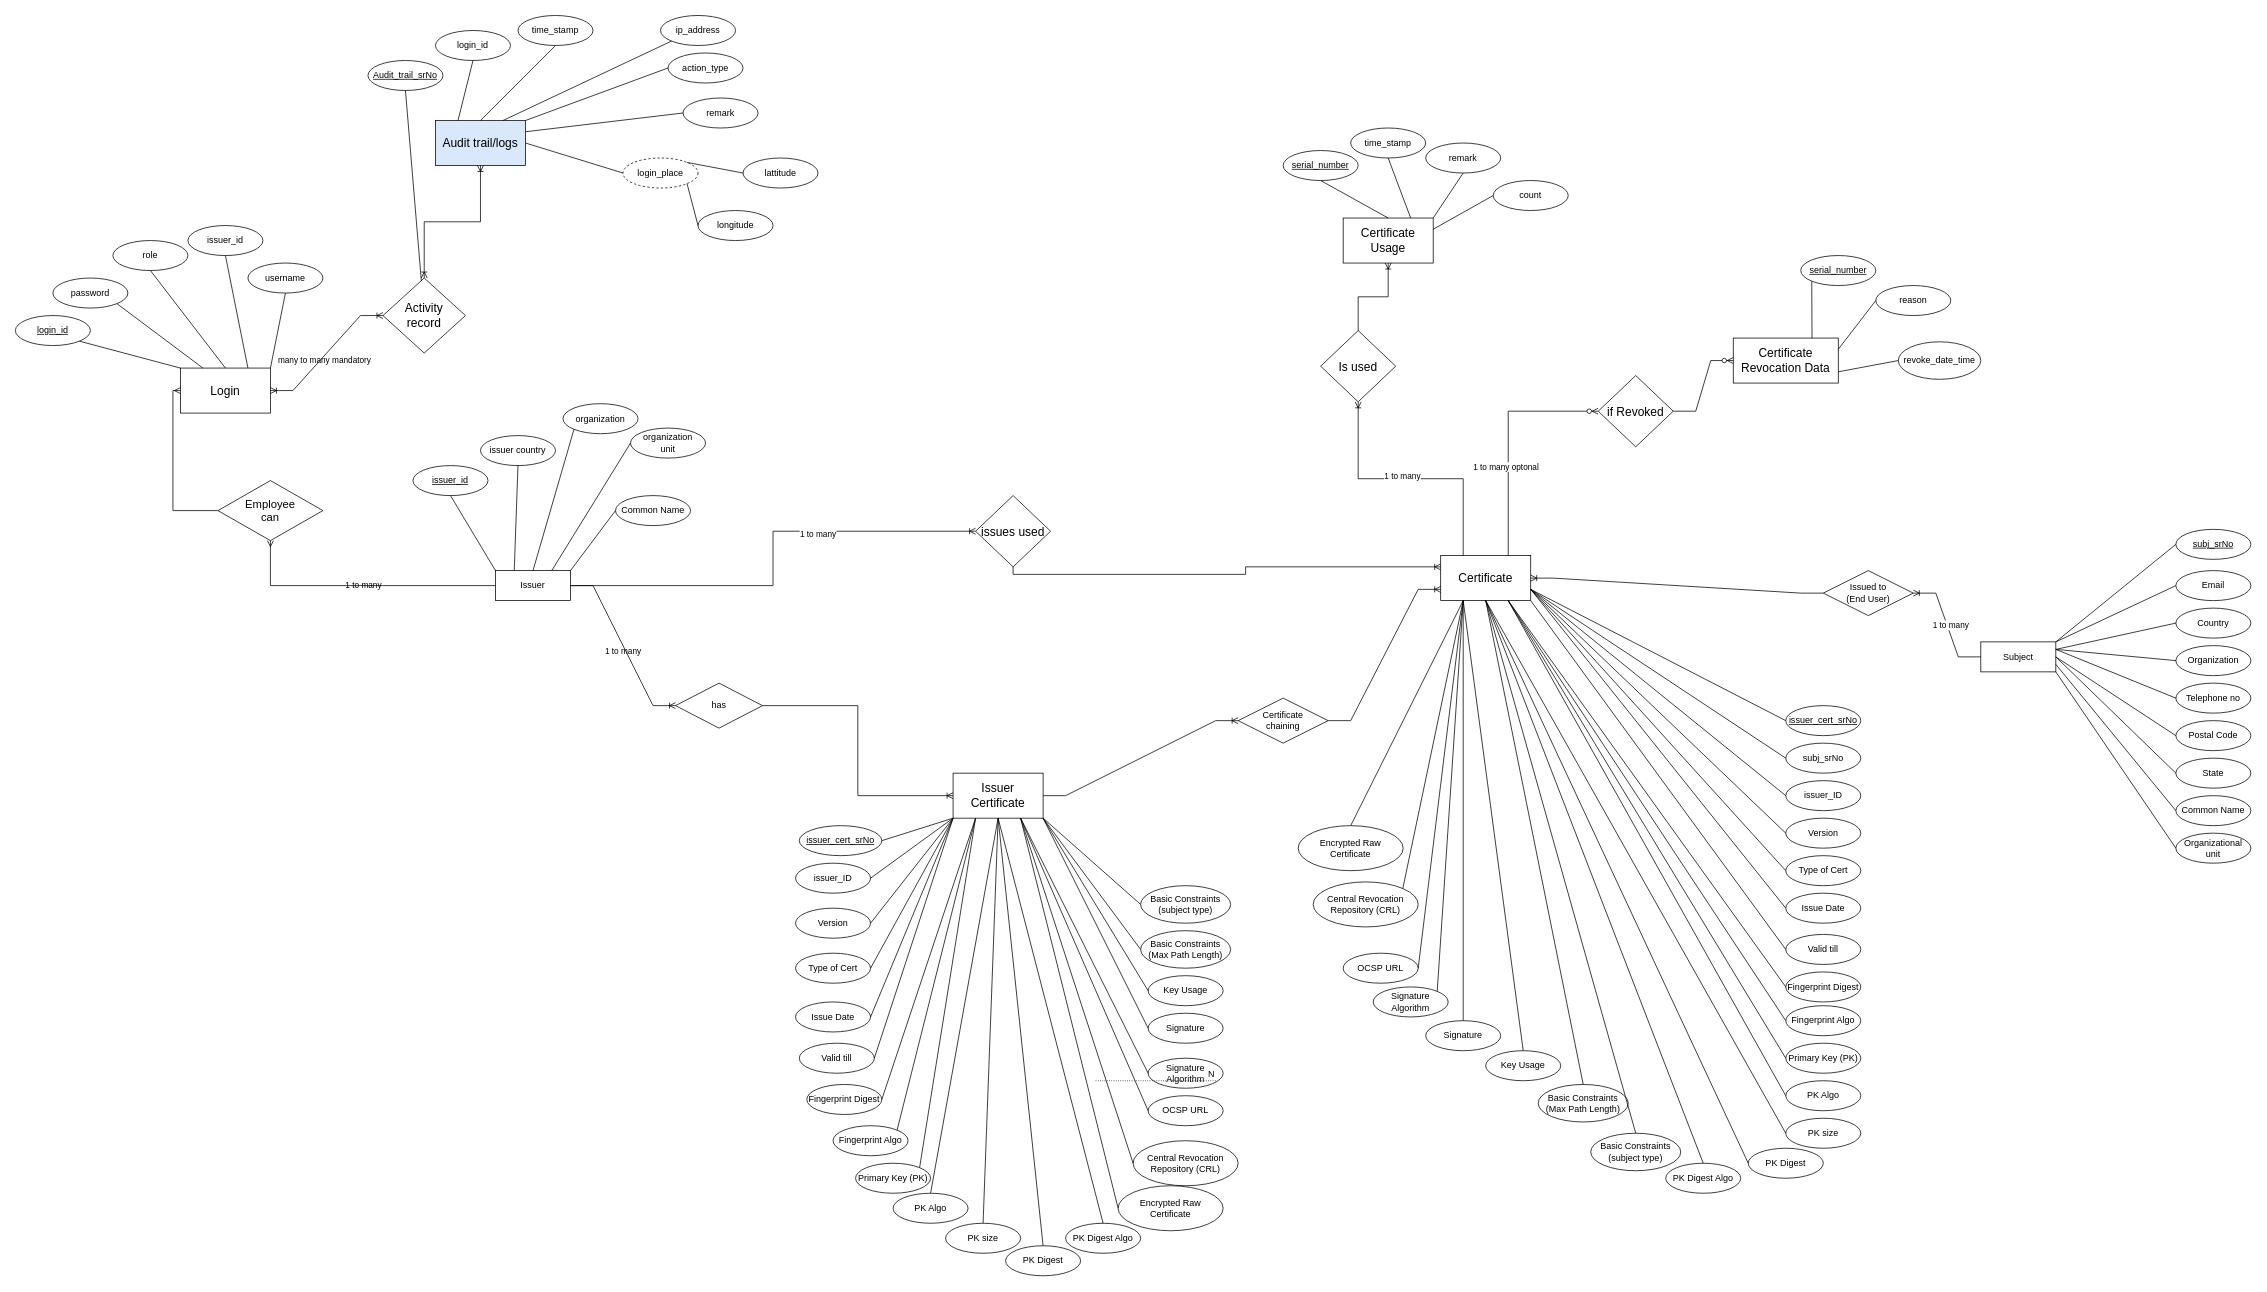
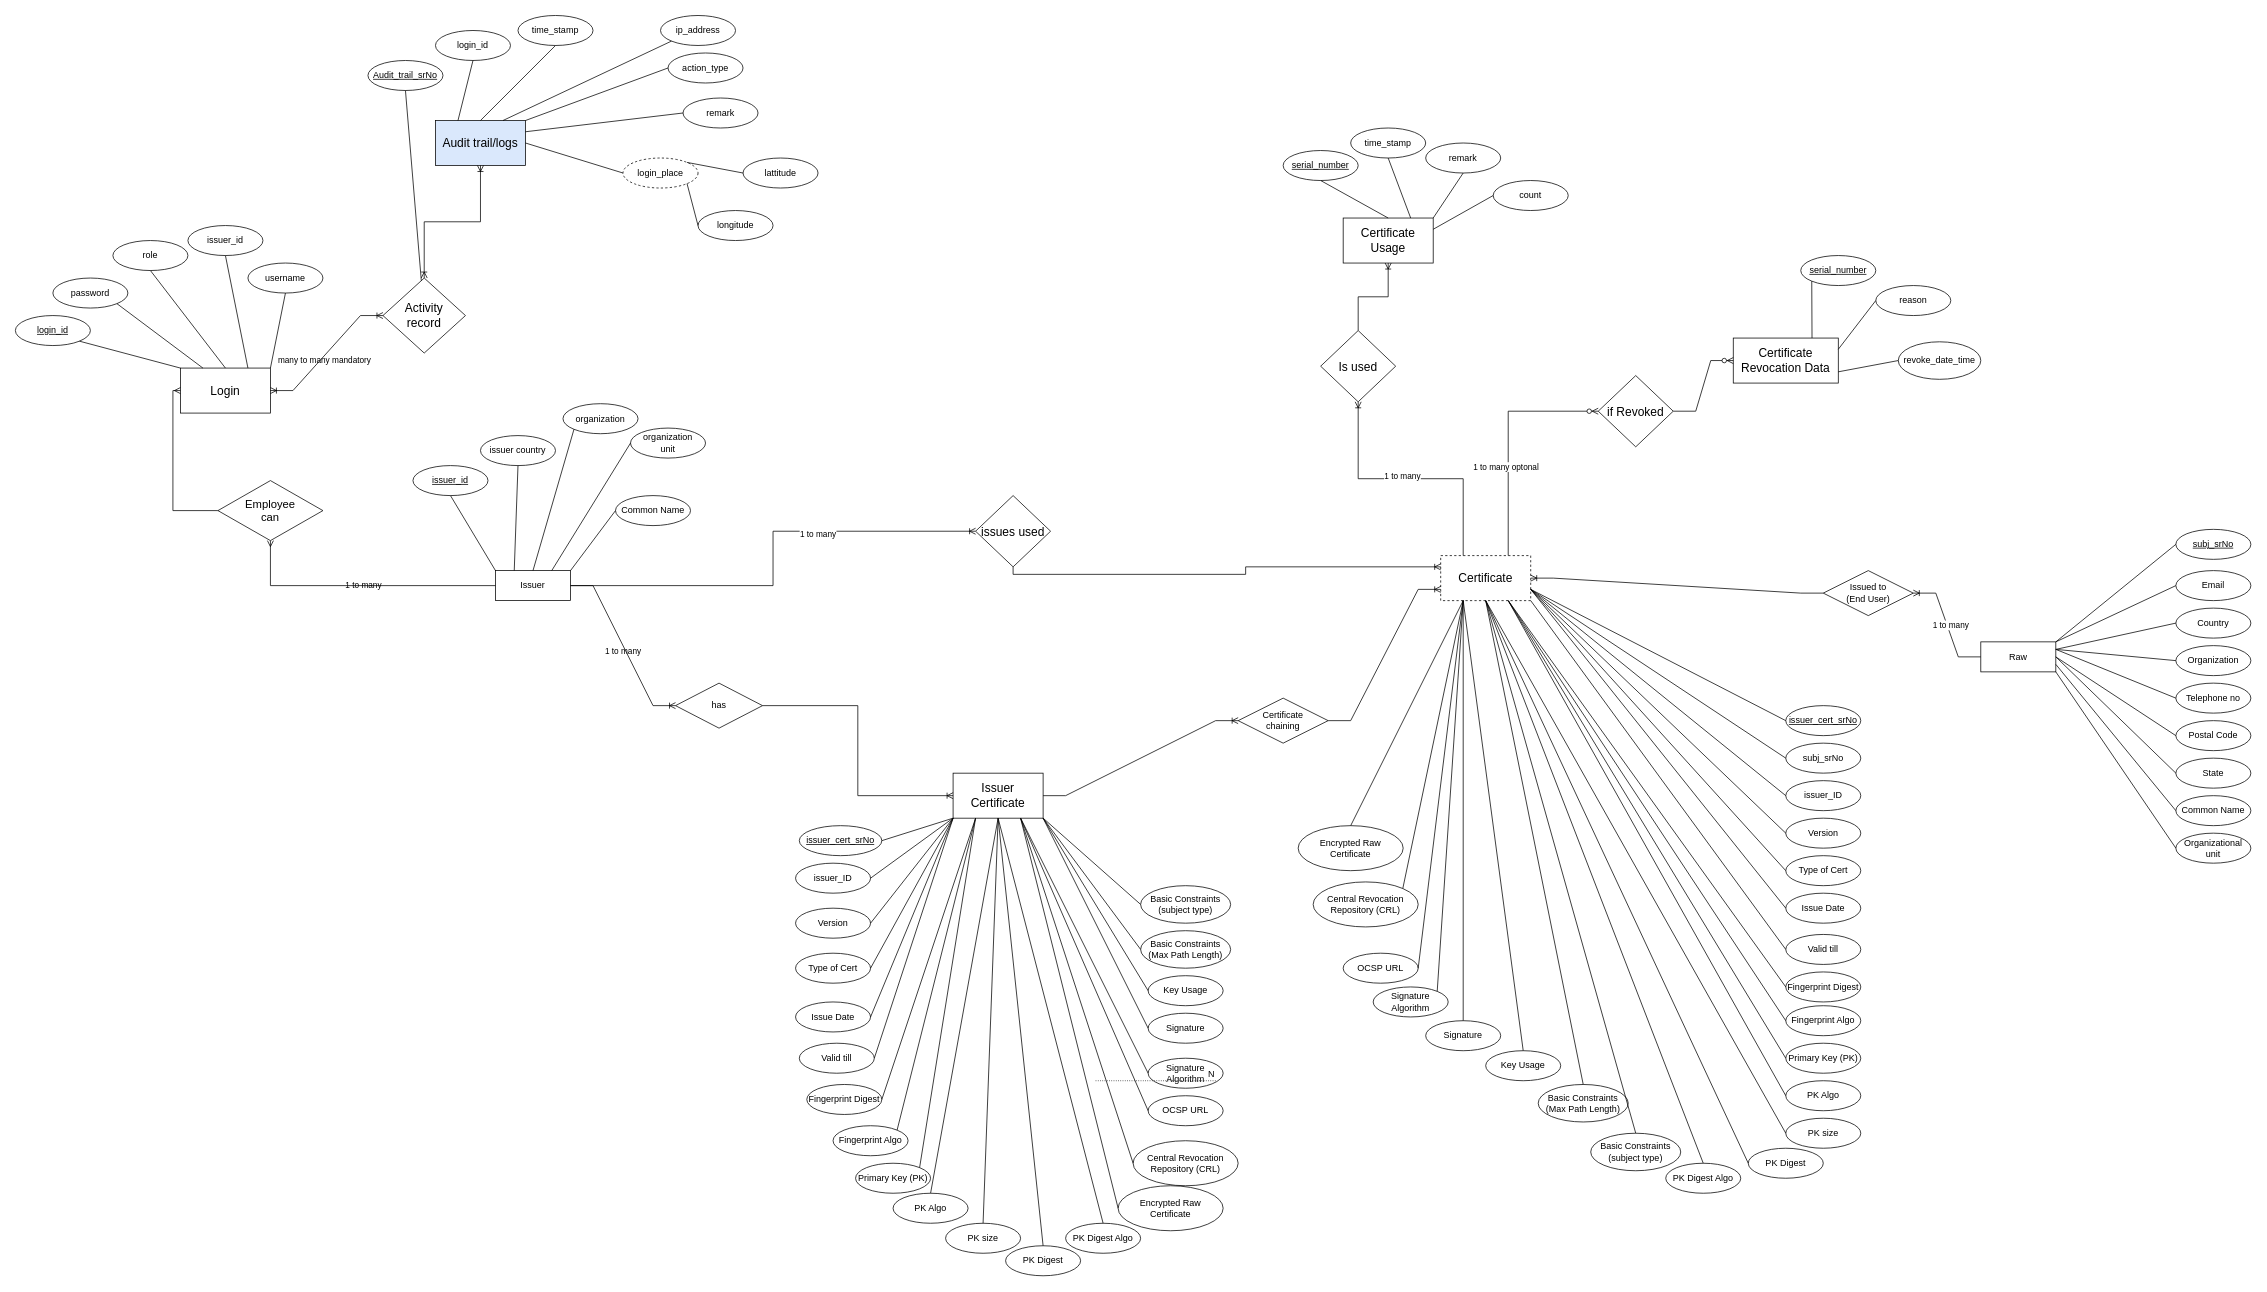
node "Certificate": style solid -> dashed
node "Subject": label "Subject" -> "Raw"
